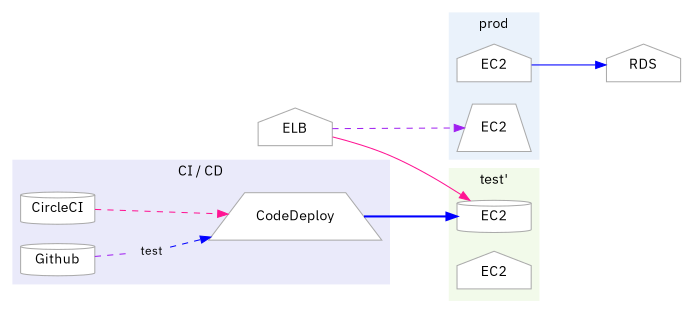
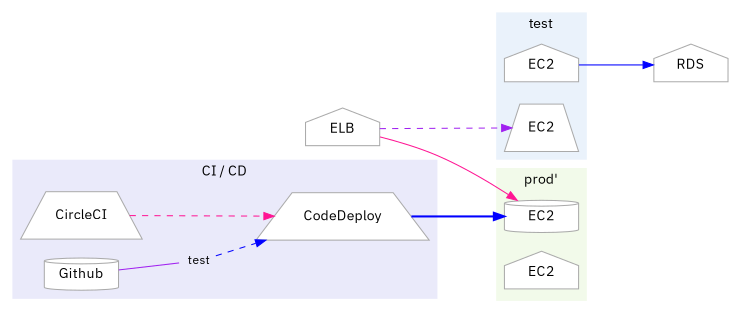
cluster "prod": label "prod" -> "test"
cluster "test'": label "test'" -> "prod'"
node "CircleCI": shape cylinder -> trapezium
edge "test" -- "Github": style dashed -> solid
